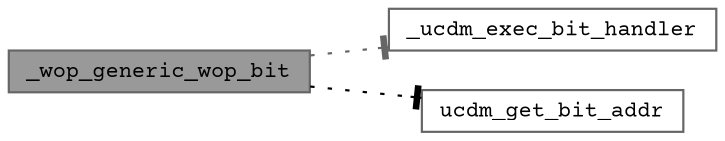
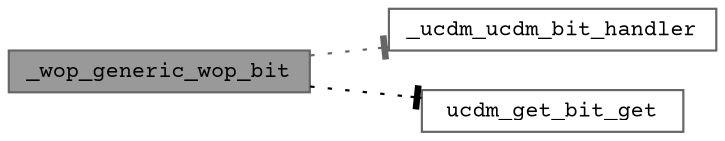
node "_ucdm_exec_bit_handler": label "_ucdm_exec_bit_handler" -> "_ucdm_ucdm_bit_handler"
node "ucdm_get_bit_addr": label "ucdm_get_bit_addr" -> "ucdm_get_bit_get"
